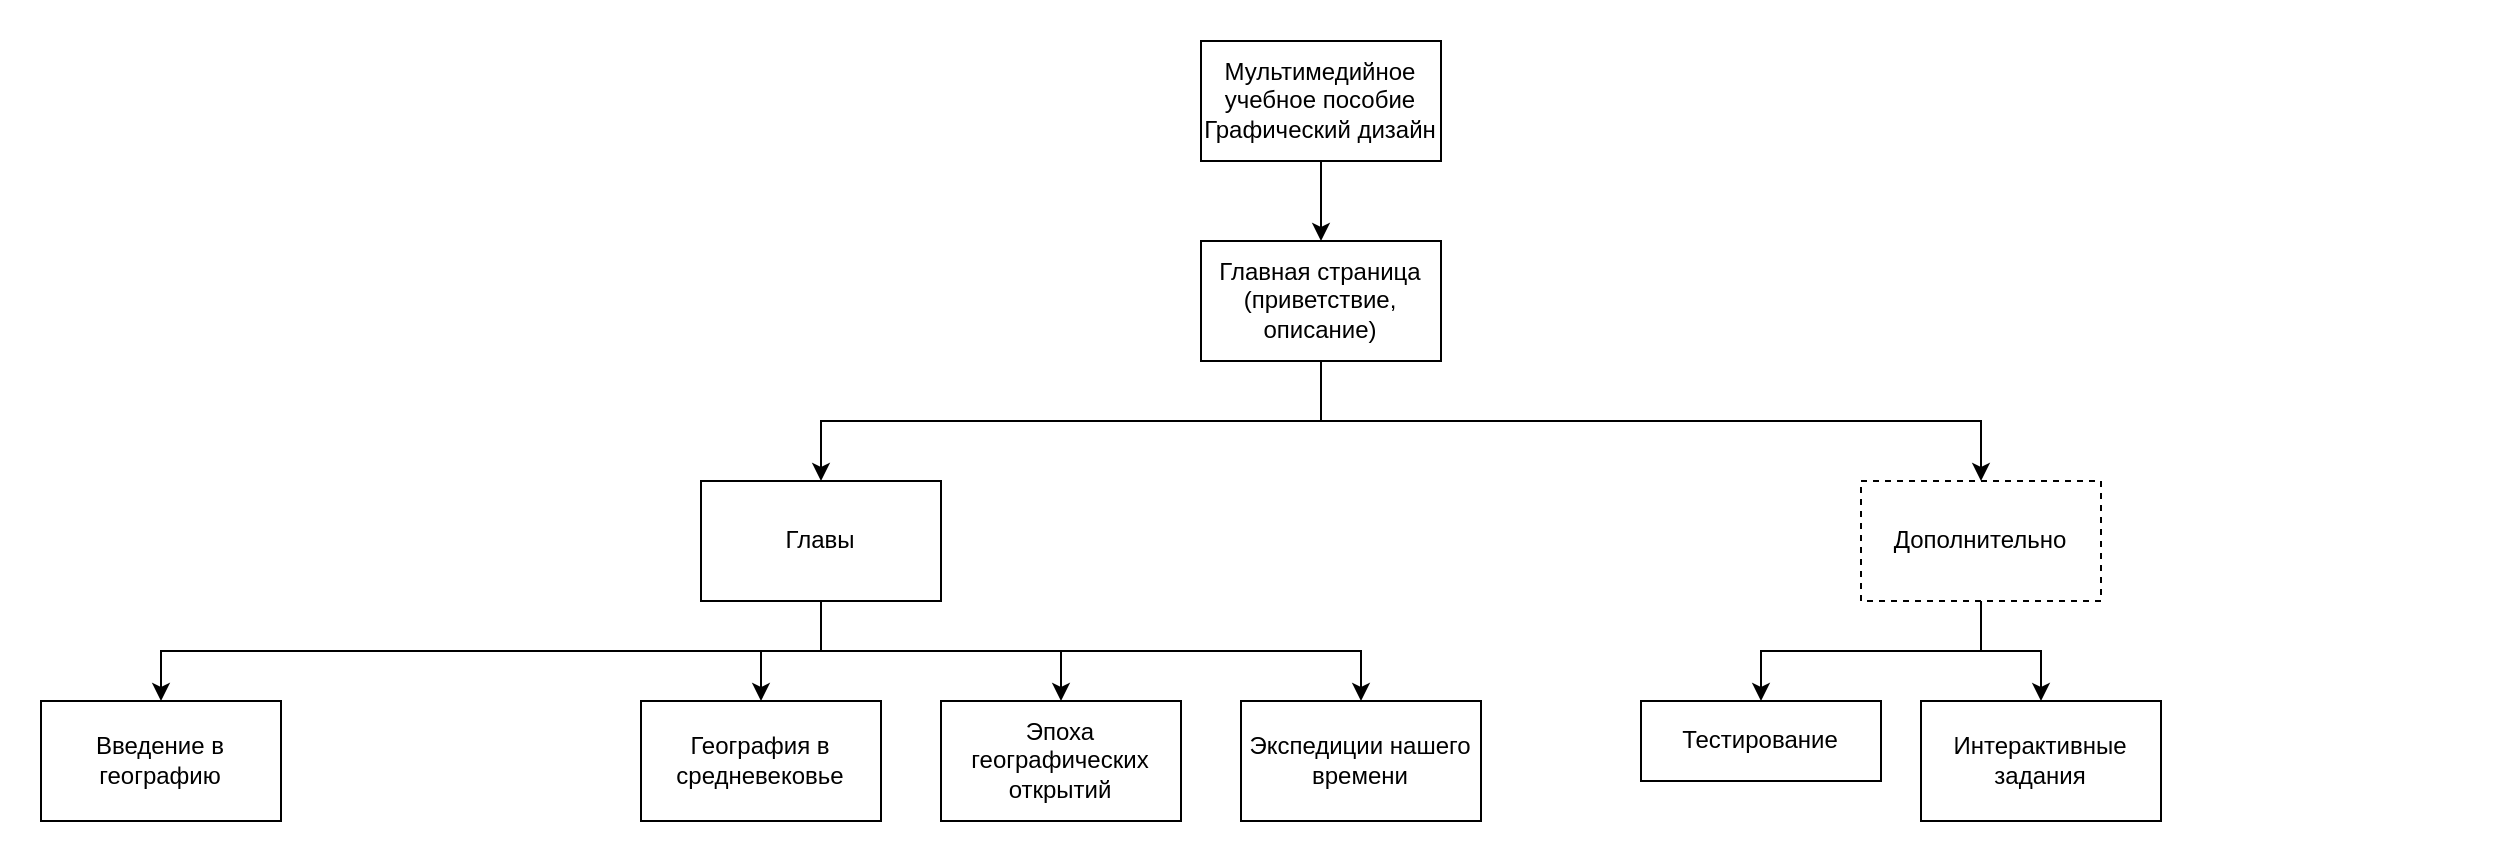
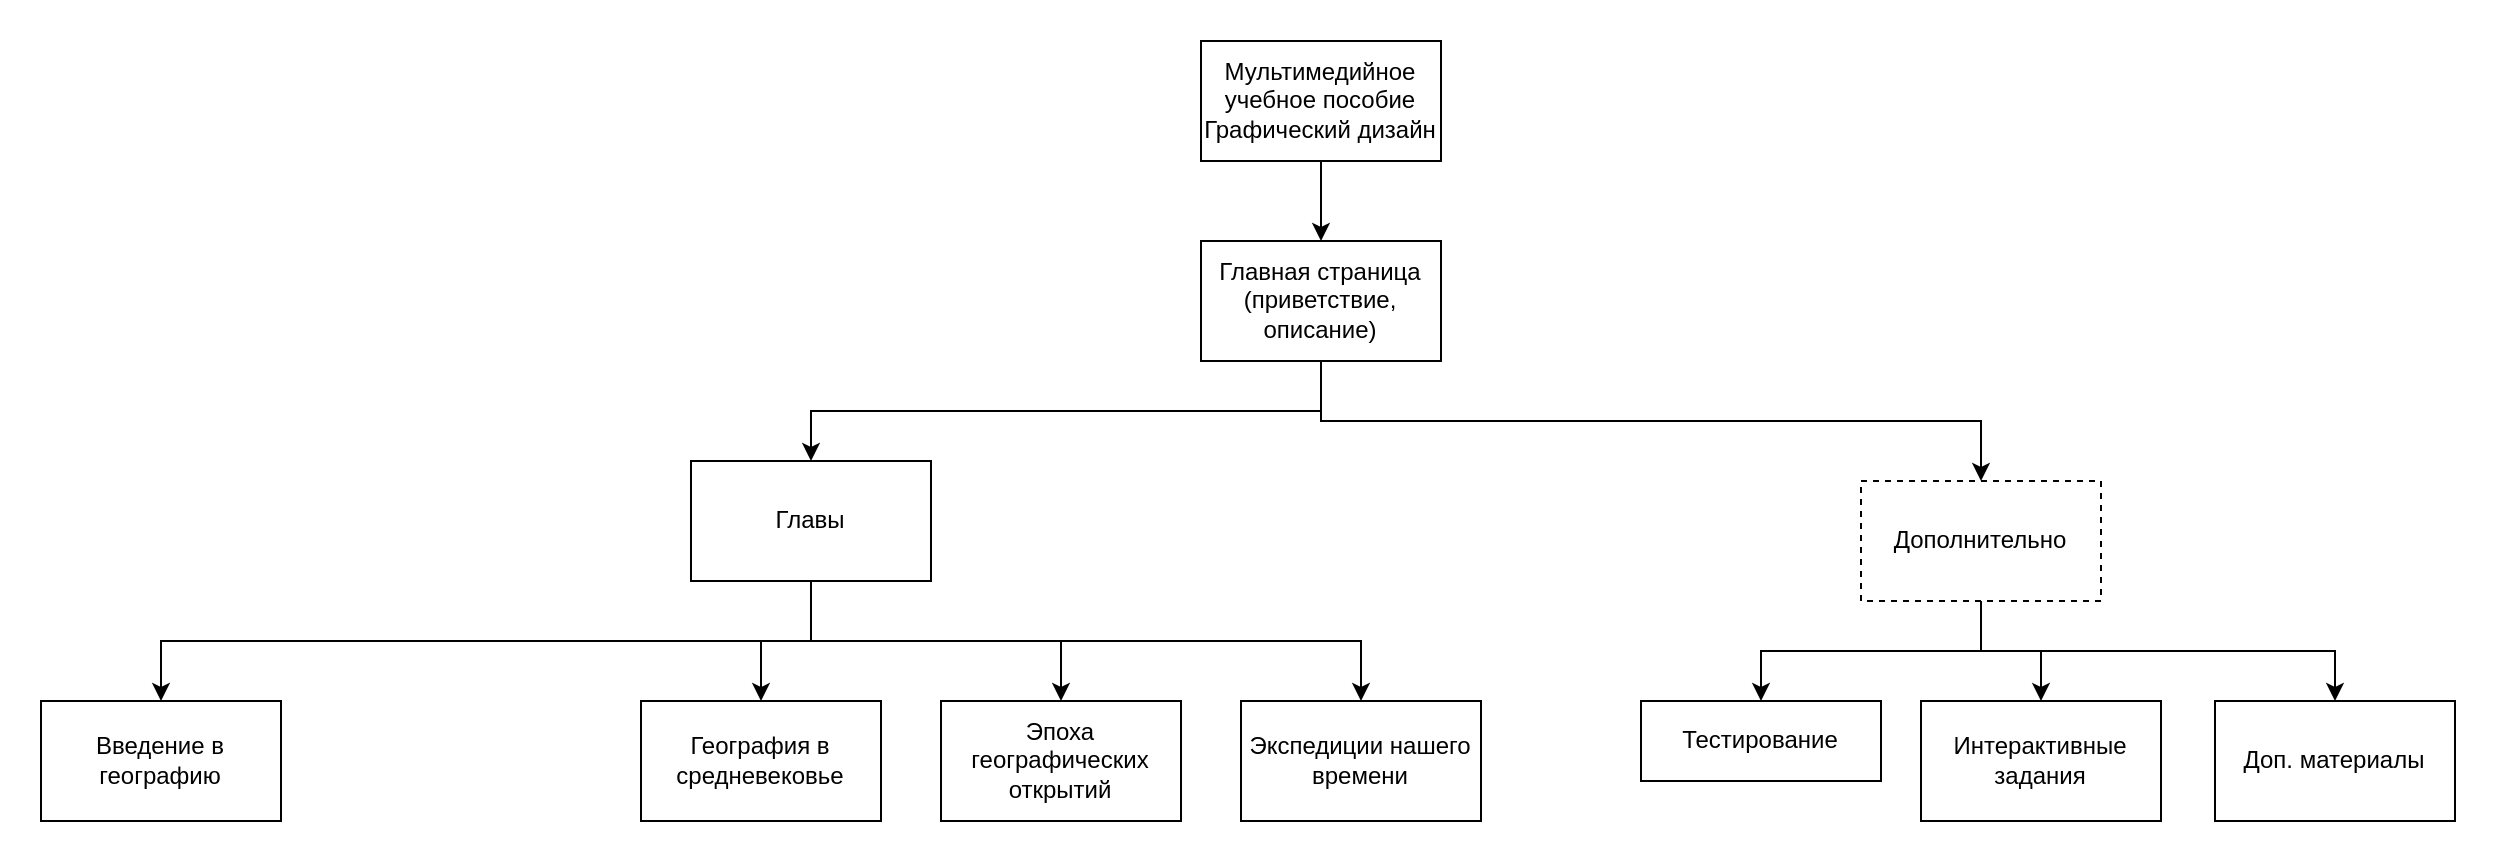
node "Главы": moved (821, 541) -> (811, 521)
edge "Дополнительно" -> "Доп. материалы": added
node "Доп. материалы": added
